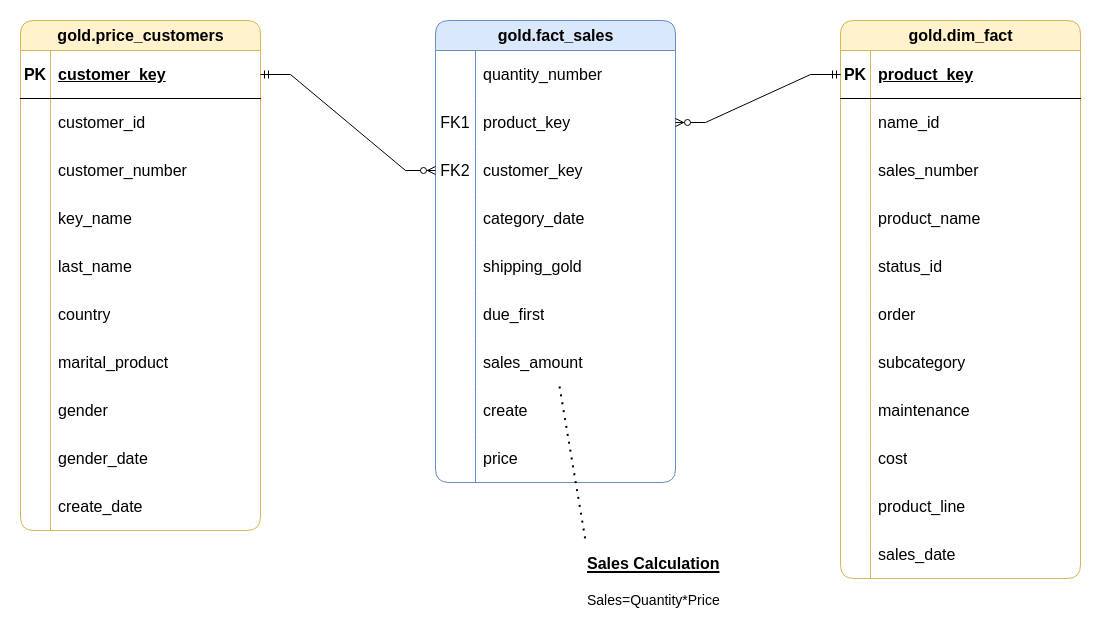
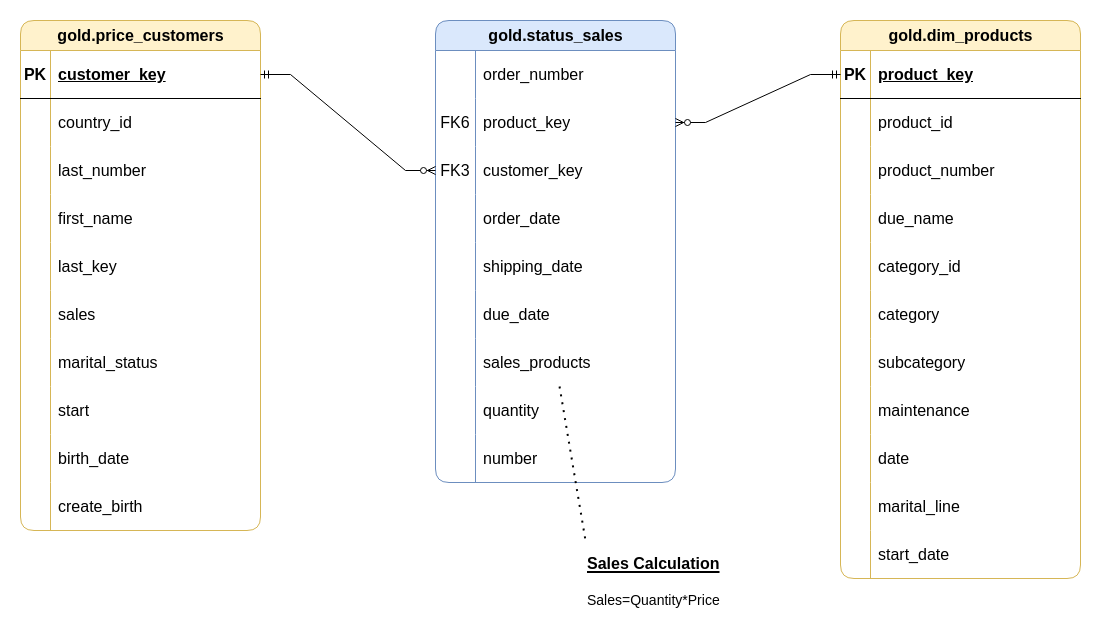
node "gold.fact_sales": label "gold.fact_sales" -> "gold.status_sales"
node "gold.dim_fact": label "gold.dim_fact" -> "gold.dim_products"
node "quantity_number": label "quantity_number" -> "order_number"
node "customer_id": label "customer_id" -> "country_id"
node "FK1": label "FK1" -> "FK6"
node "name_id": label "name_id" -> "product_id"
node "customer_number": label "customer_number" -> "last_number"
node "FK2": label "FK2" -> "FK3"
node "sales_number": label "sales_number" -> "product_number"
node "key_name": label "key_name" -> "first_name"
node "category_date": label "category_date" -> "order_date"
node "product_name": label "product_name" -> "due_name"
node "last_name": label "last_name" -> "last_key"
node "shipping_gold": label "shipping_gold" -> "shipping_date"
node "status_id": label "status_id" -> "category_id"
node "country": label "country" -> "sales"
node "due_first": label "due_first" -> "due_date"
node "order": label "order" -> "category"
node "marital_product": label "marital_product" -> "marital_status"
node "sales_amount": label "sales_amount" -> "sales_products"
node "gender": label "gender" -> "start"
node "create": label "create" -> "quantity"
node "gender_date": label "gender_date" -> "birth_date"
node "price": label "price" -> "number"
node "cost": label "cost" -> "date"
node "create_date": label "create_date" -> "create_birth"
node "product_line": label "product_line" -> "marital_line"
node "sales_date": label "sales_date" -> "start_date"
